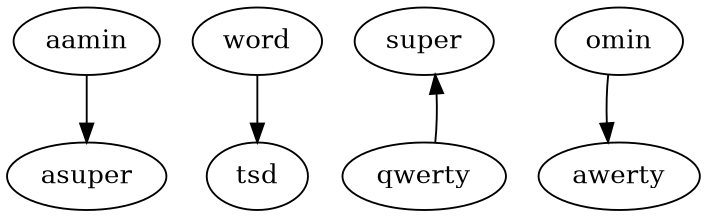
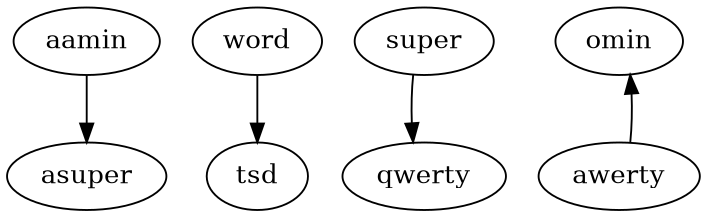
edge "omin" -> "awerty": reversed
edge "qwerty" -> "super": reversed
